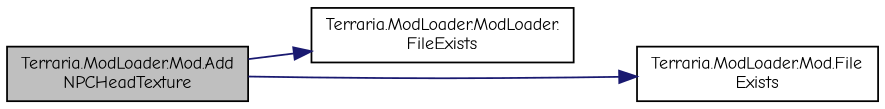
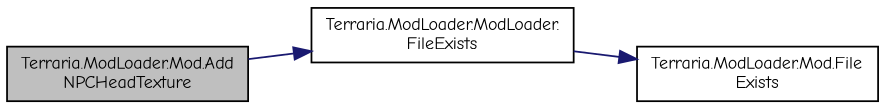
edge "Terraria.ModLoader.Mod.Add NPCHeadTexture" -> "Terraria.ModLoader.Mod.File Exists": now "Terraria.ModLoader.ModLoader. FileExists" -> "Terraria.ModLoader.Mod.File Exists"
